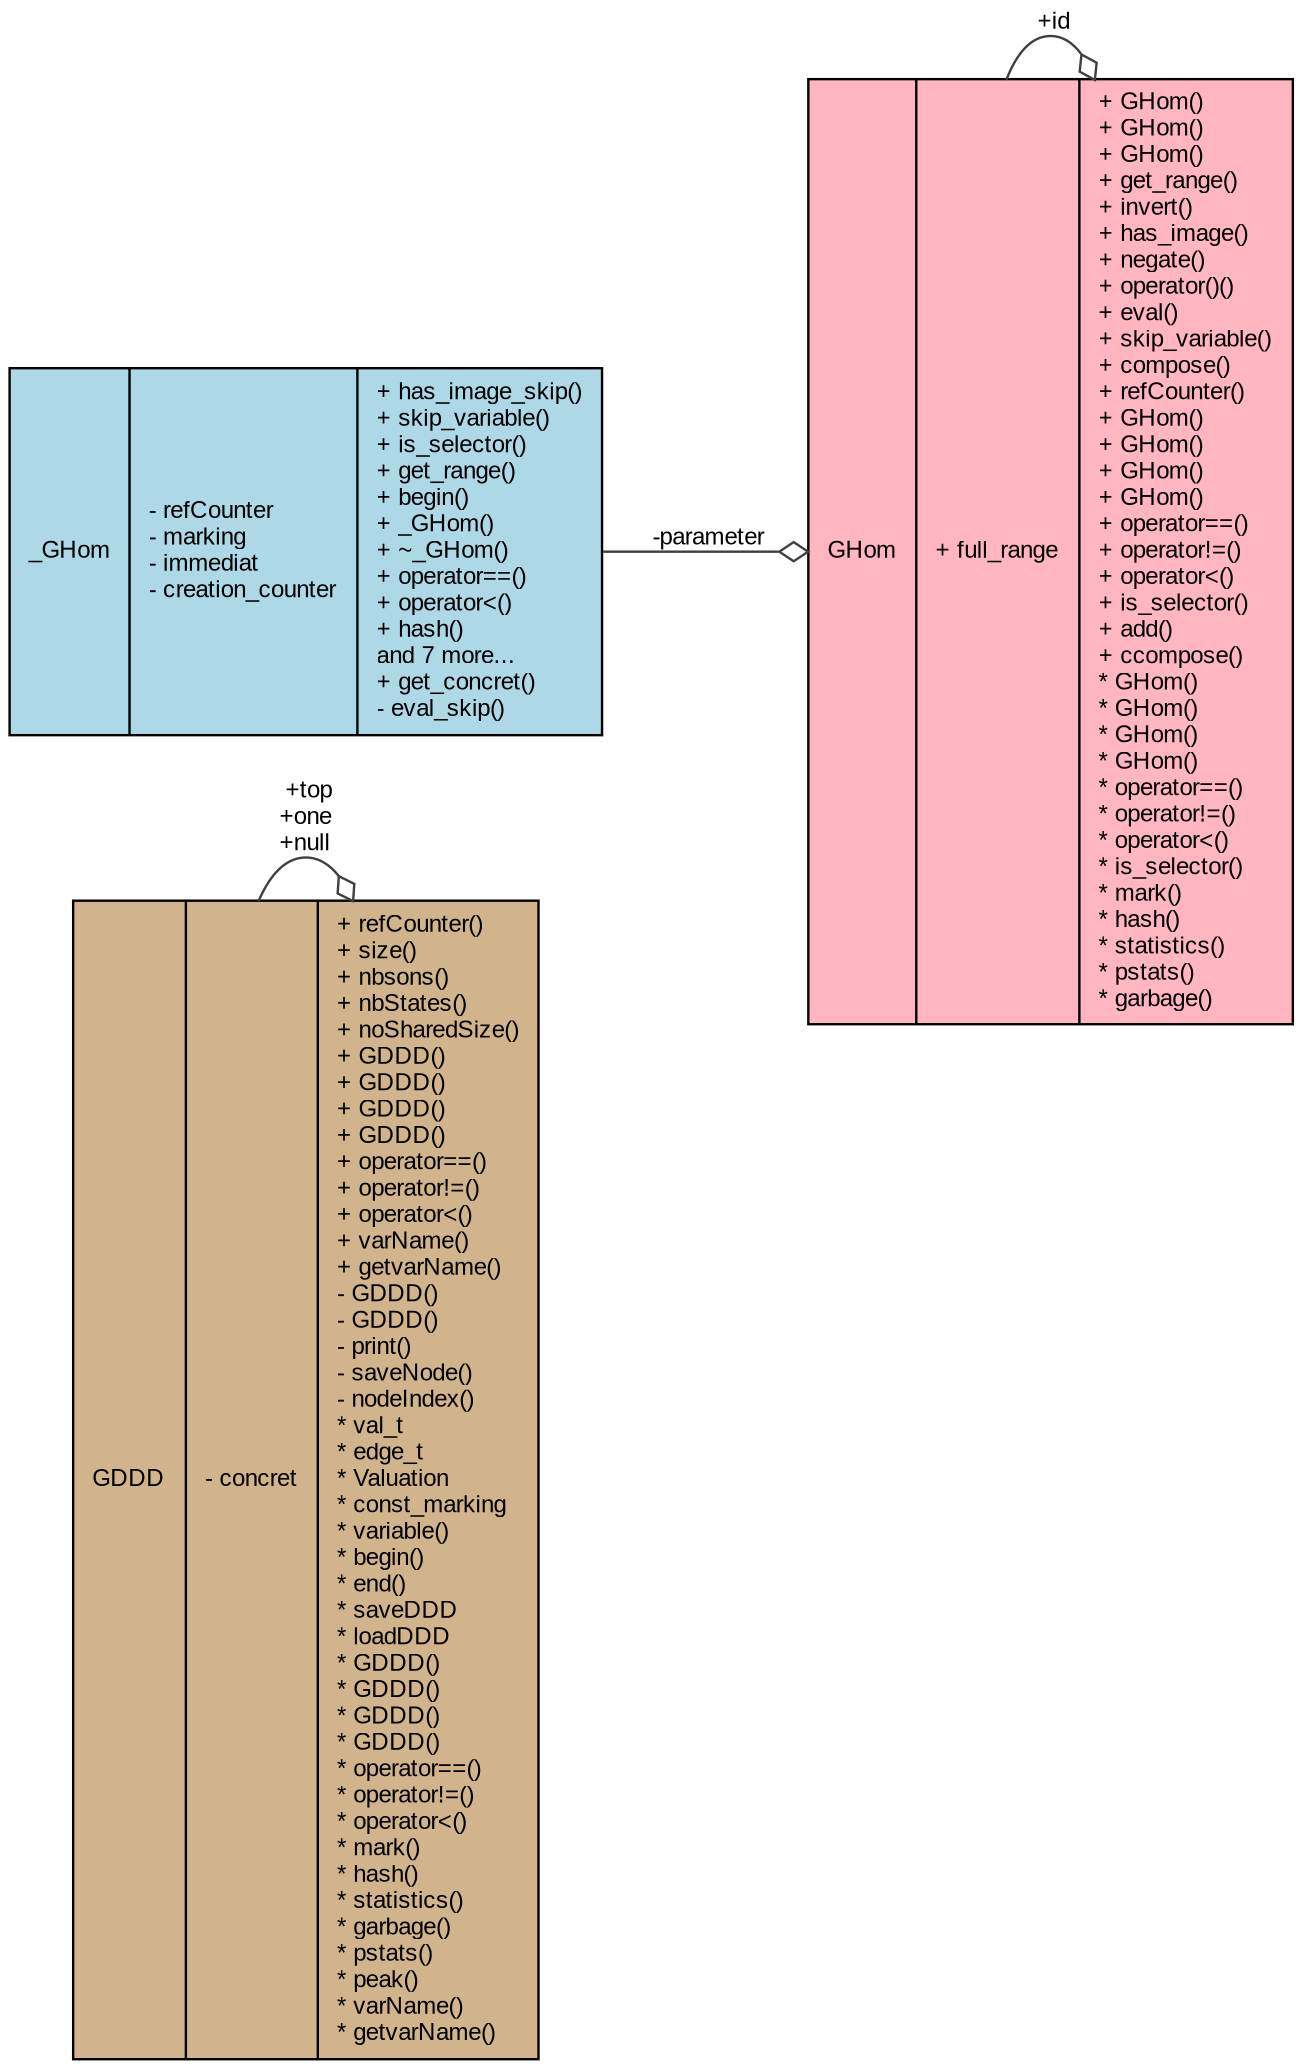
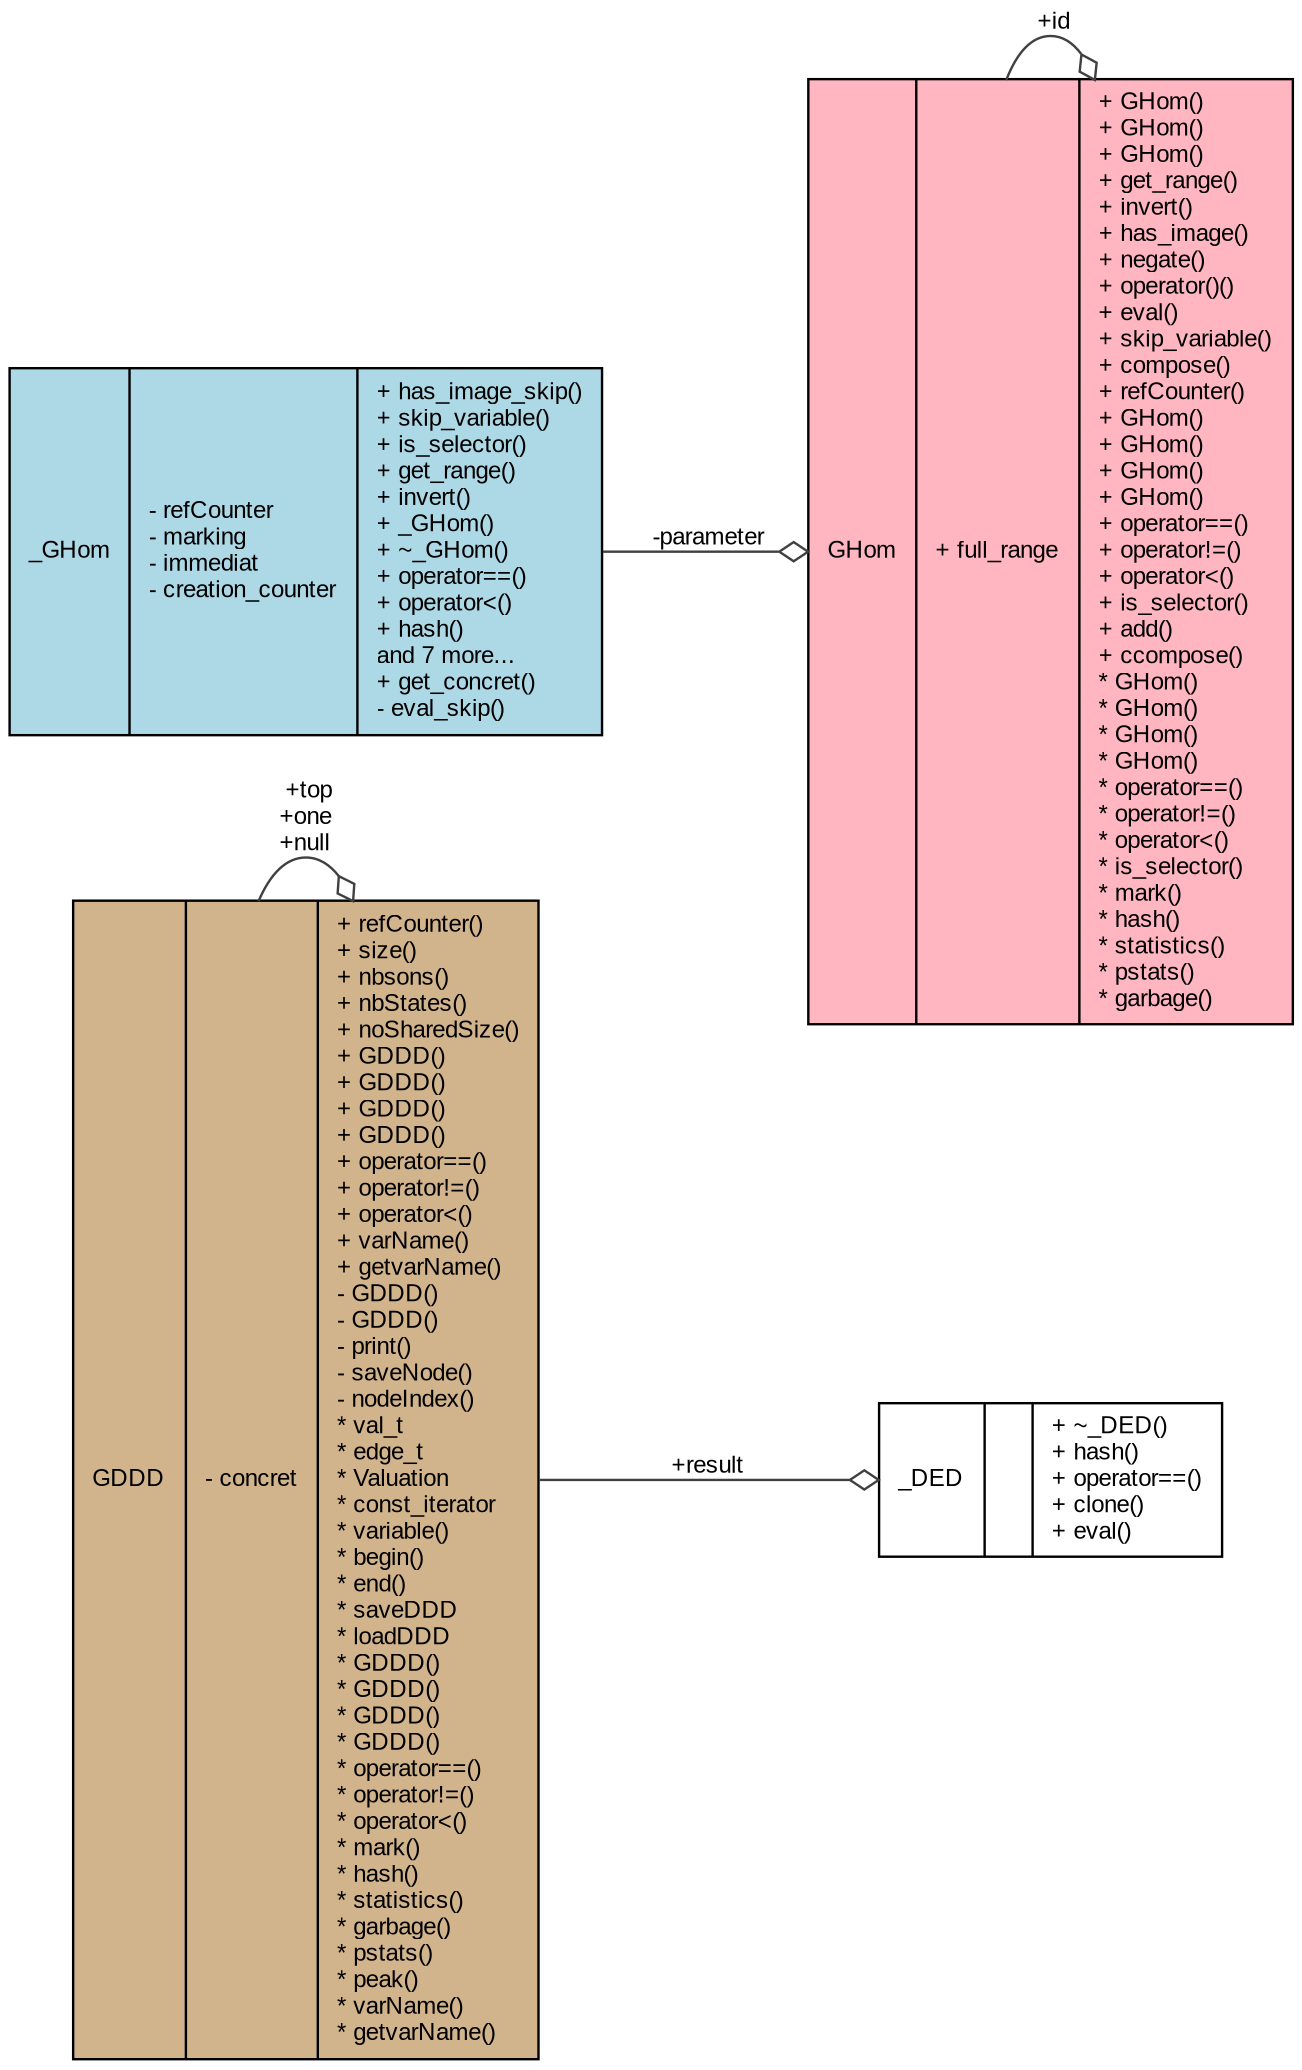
node "_GHom": text "+ begin()" -> "+ invert()"
node "_DED": added
node "GDDD": text "* const_marking" -> "* const_iterator"
